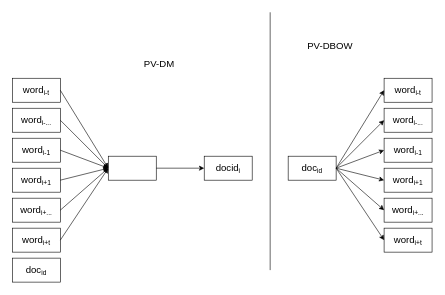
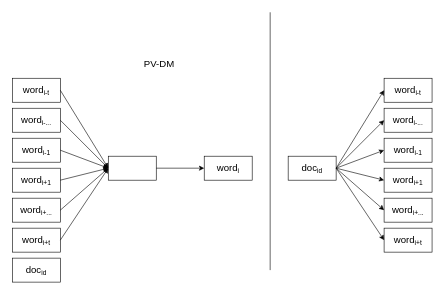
node "PV-DBOW": removed
node "docidi": label "docidi" -> "wordi"
